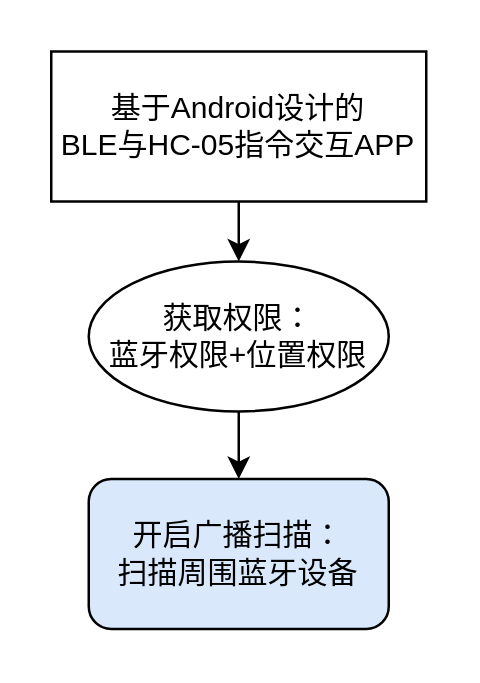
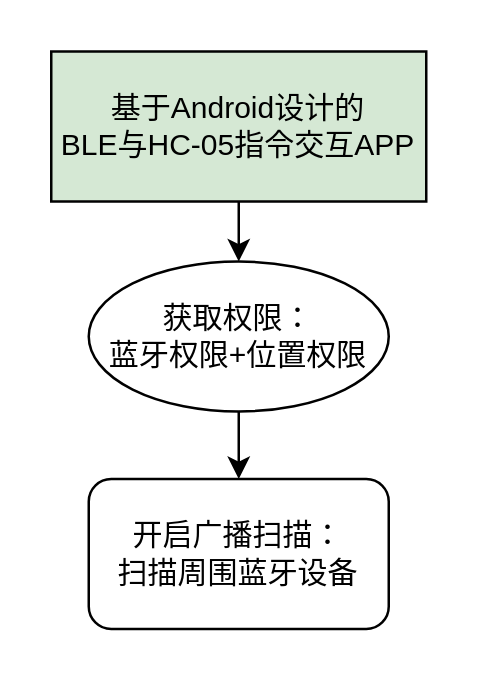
node "基于Android设计的 BLE与HC-05指令交互APP": fillcolor #ffffff -> #d5e8d4
node "开启广播扫描： 扫描周围蓝牙设备": fillcolor #dae8fc -> #ffffff
